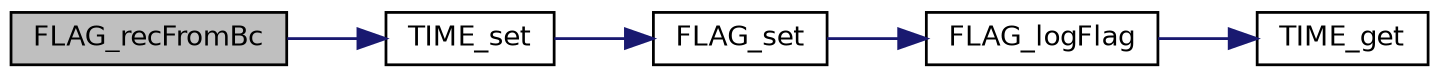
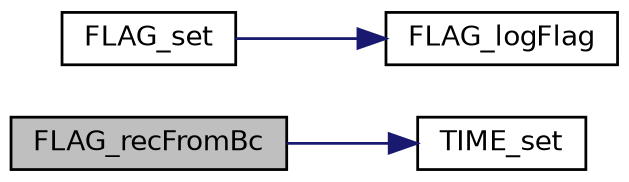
edge "TIME_set" -> "FLAG_set": removed
node "TIME_get": removed
